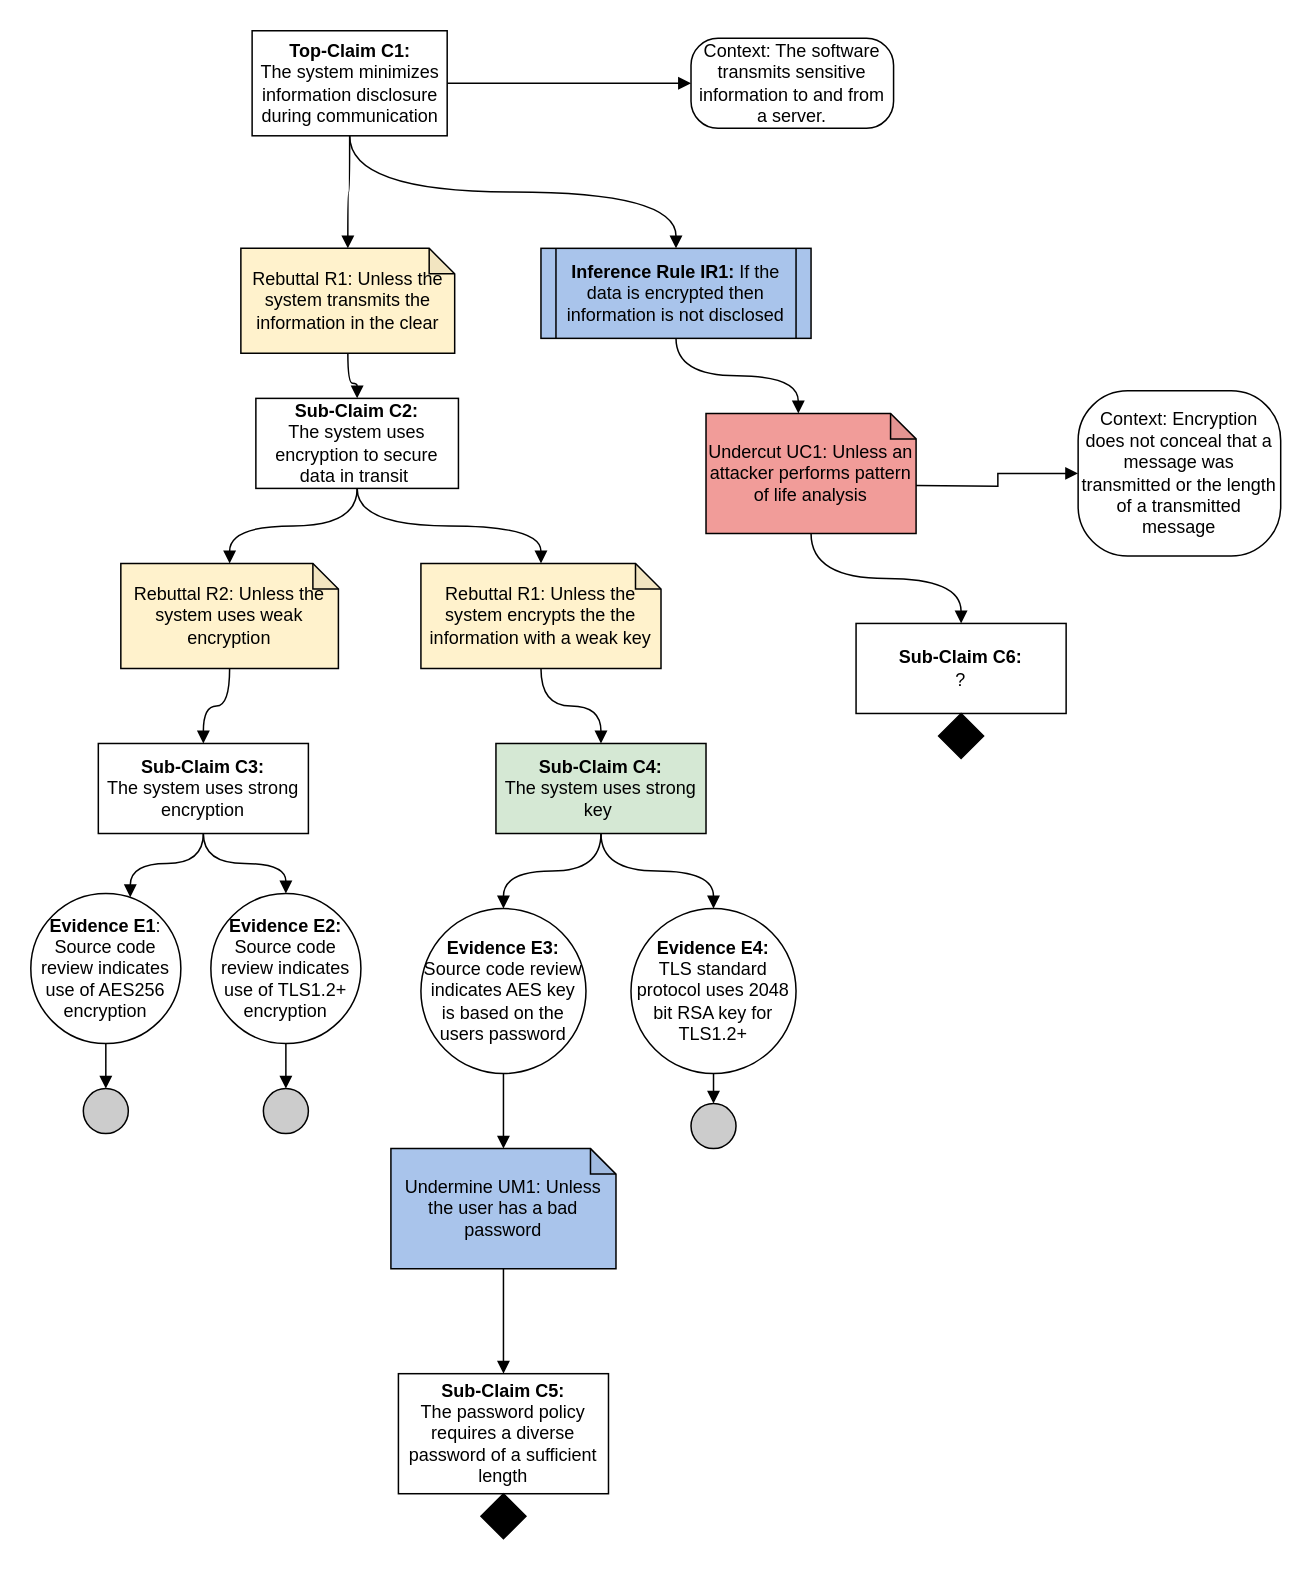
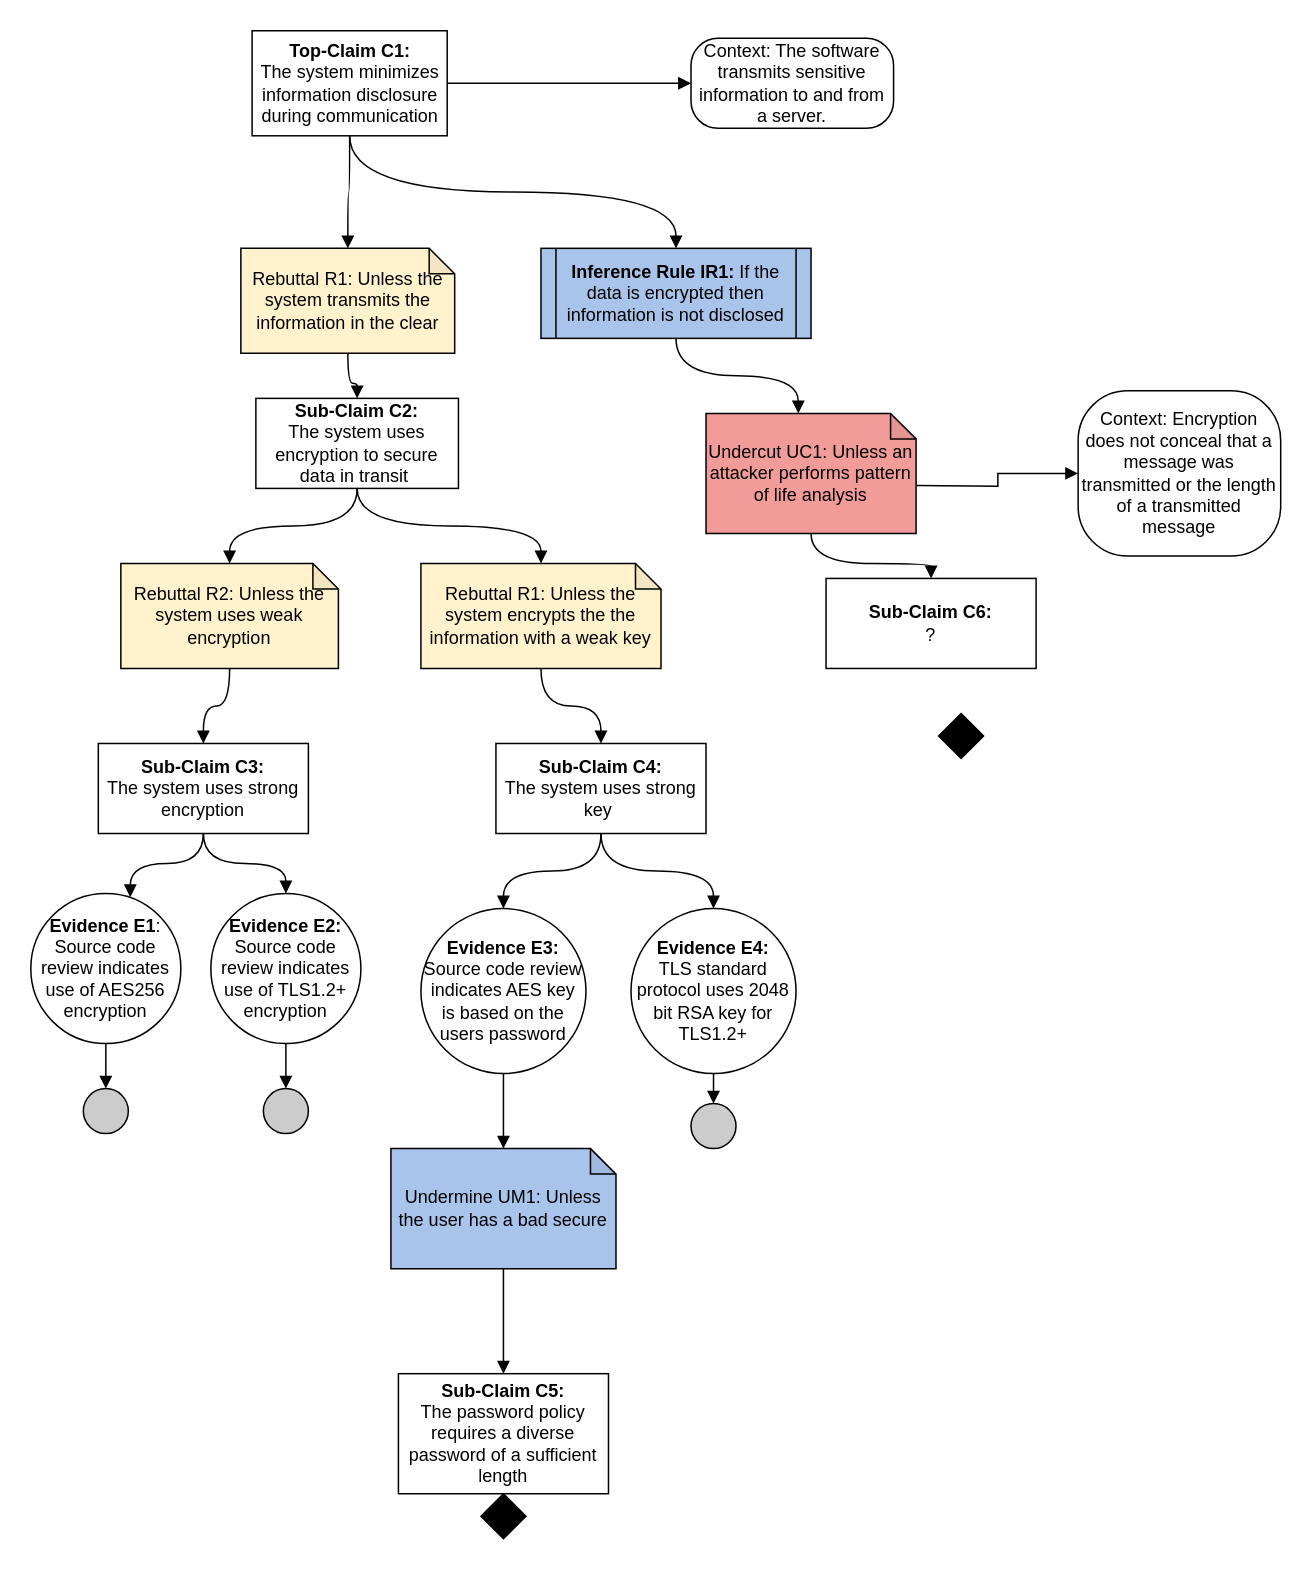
node "Sub-Claim C6: ?": moved (961, 668) -> (931, 623)
node "Sub-Claim C4: The system uses strong key": fillcolor #d5e8d4 -> #ffffff
node "Undermine UM1: Unless the user has a bad password": label "Undermine UM1: Unless the user has a bad password" -> "Undermine UM1: Unless the user has a bad secure"
